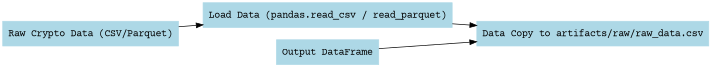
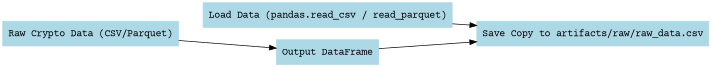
edge "Raw Crypto Data (CSV/Parquet)" -> "Load Data (pandas.read_csv / read_parquet)": now "Raw Crypto Data (CSV/Parquet)" -> "Output DataFrame"
node "Data Copy to artifacts/raw/raw_data.csv": label "Data Copy to artifacts/raw/raw_data.csv" -> "Save Copy to artifacts/raw/raw_data.csv"
